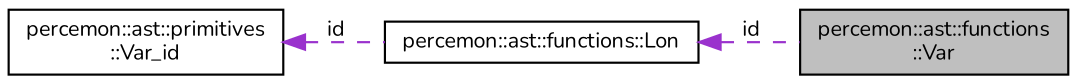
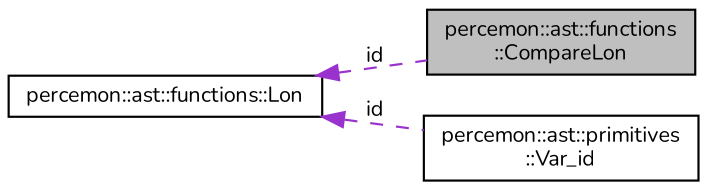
edge "percemon::ast::functions::Lon" -> "percemon::ast::primitives ::Var_id": reversed
node "percemon::ast::functions ::Var": label "percemon::ast::functions ::Var" -> "percemon::ast::functions ::CompareLon"
